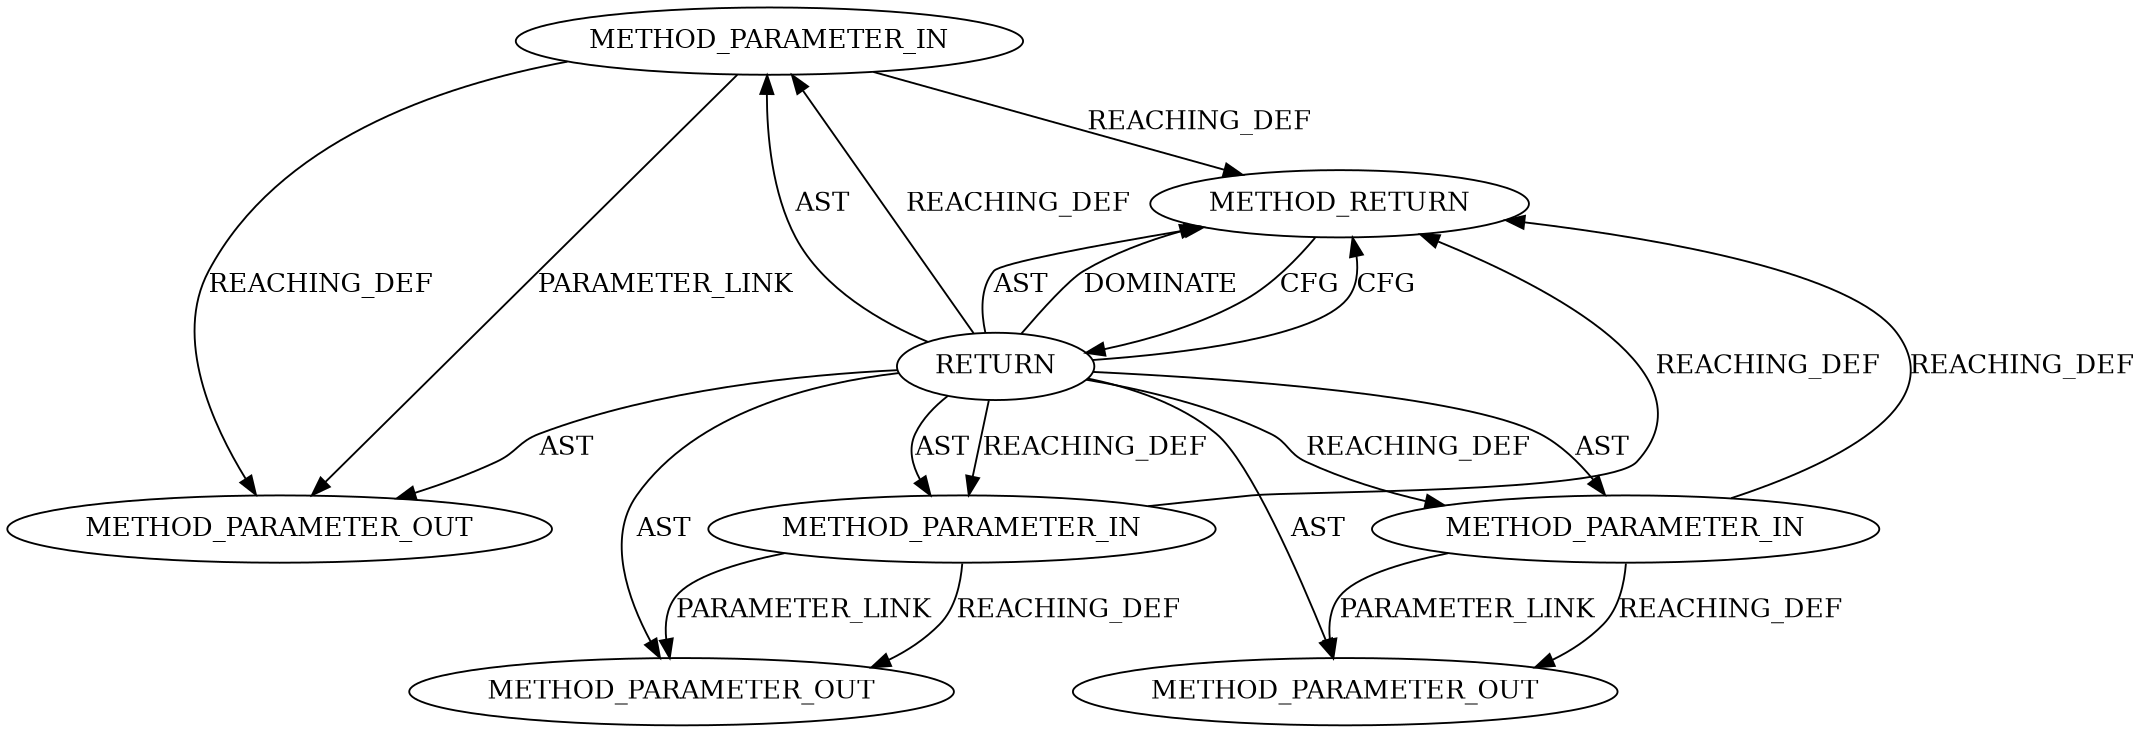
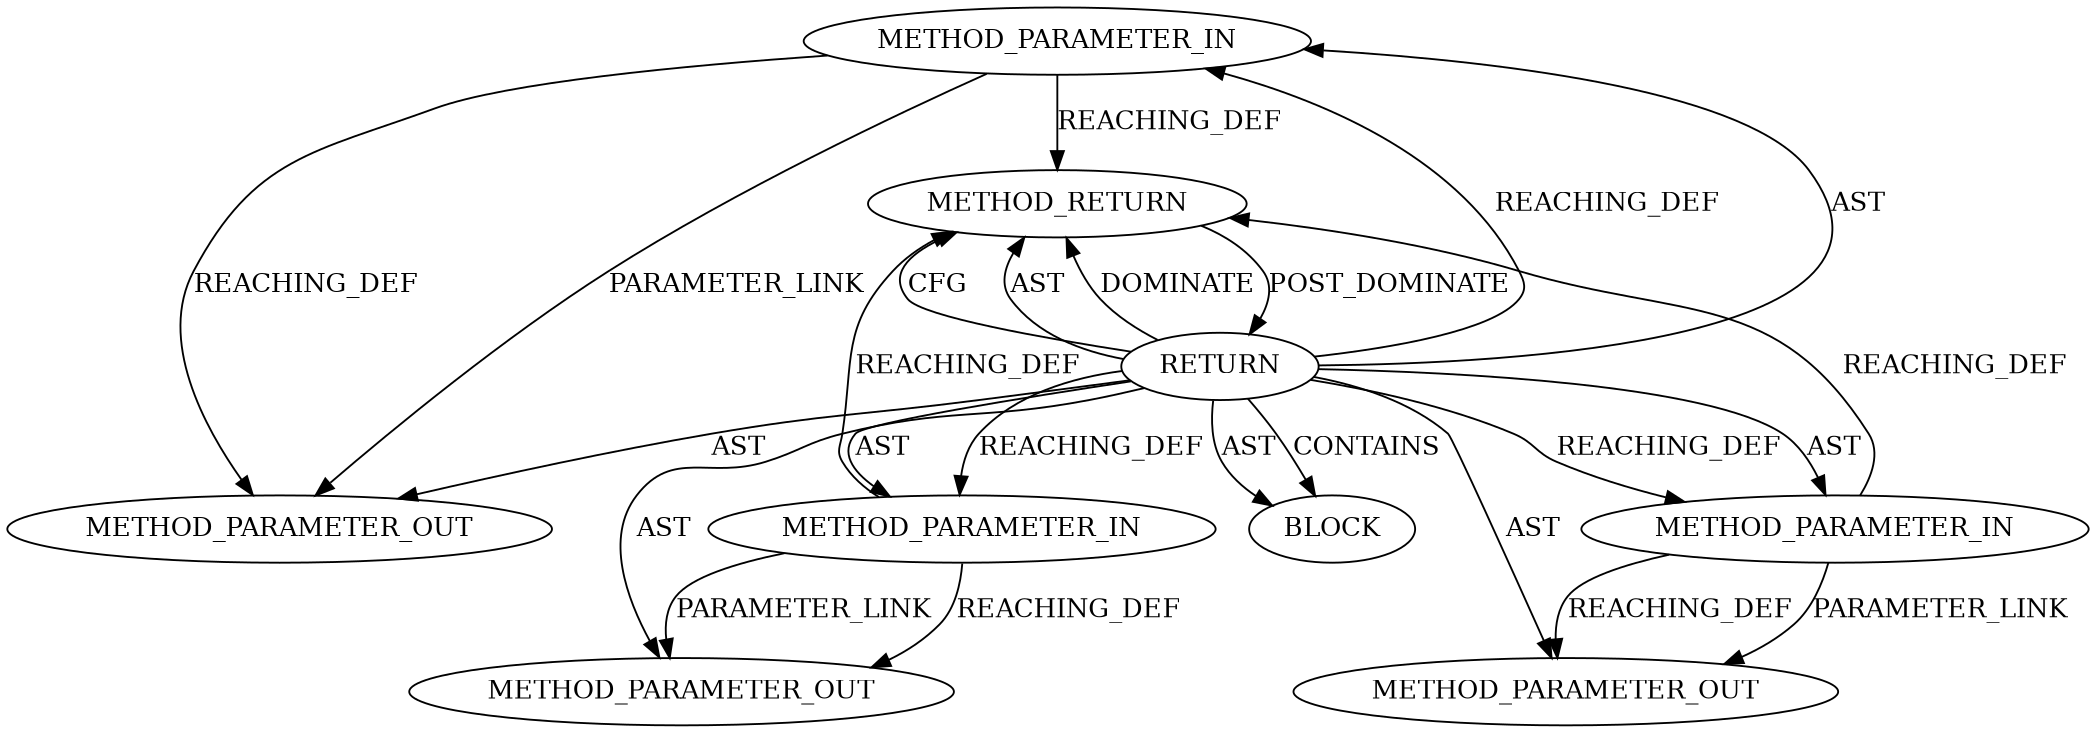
edge "METHOD_RETURN" -> "RETURN": label "CFG" -> "POST_DOMINATE"
node "BLOCK": added
